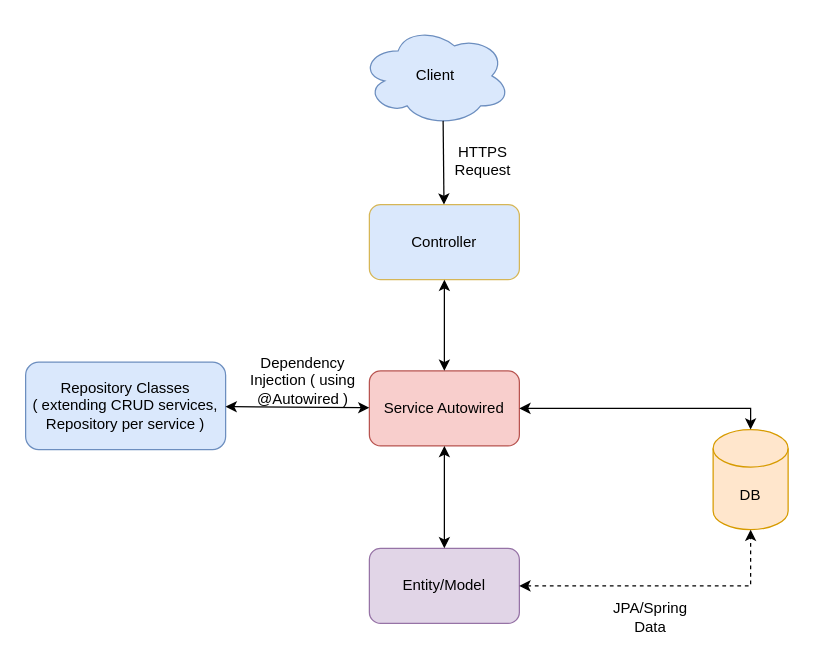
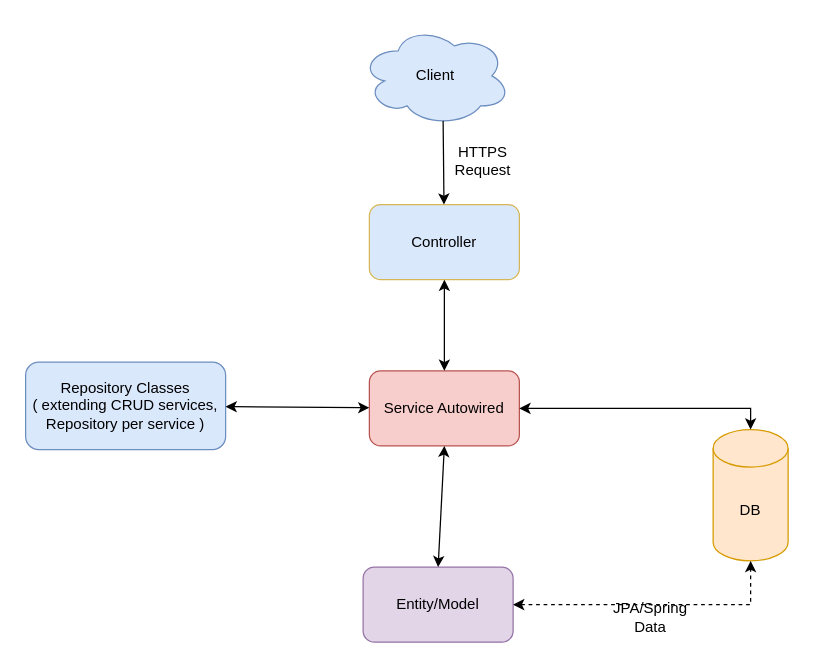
node "Dependency Injection ( using @Autowired )": removed
node "DB": size 75x100 -> 75x131
node "Entity/Model": moved (444, 586) -> (438, 604)
